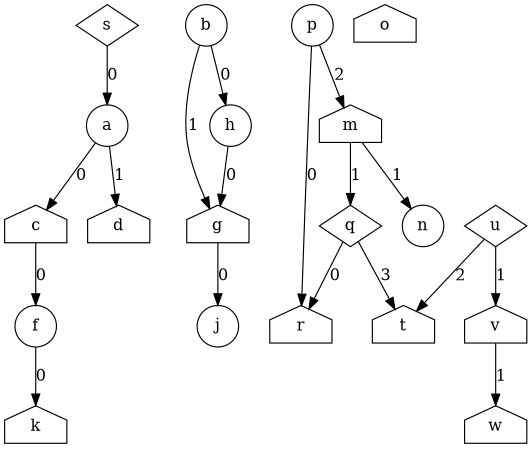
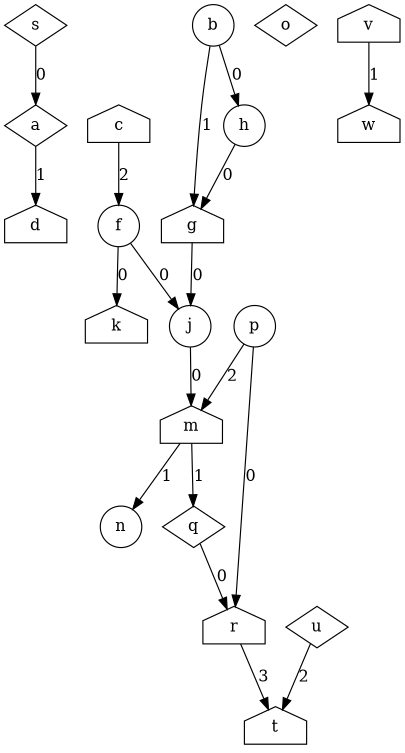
node "o": shape house -> diamond
node "a": shape circle -> diamond
edge "a" -> "c": removed, label "0"
edge "q" -> "t": now "r" -> "t"
edge "u" -> "v": removed, label "1"
edge "f" -> "j": added, label "0"
edge "c" -> "f": label "0" -> "2"
edge "j" -> "m": added, label "0"
